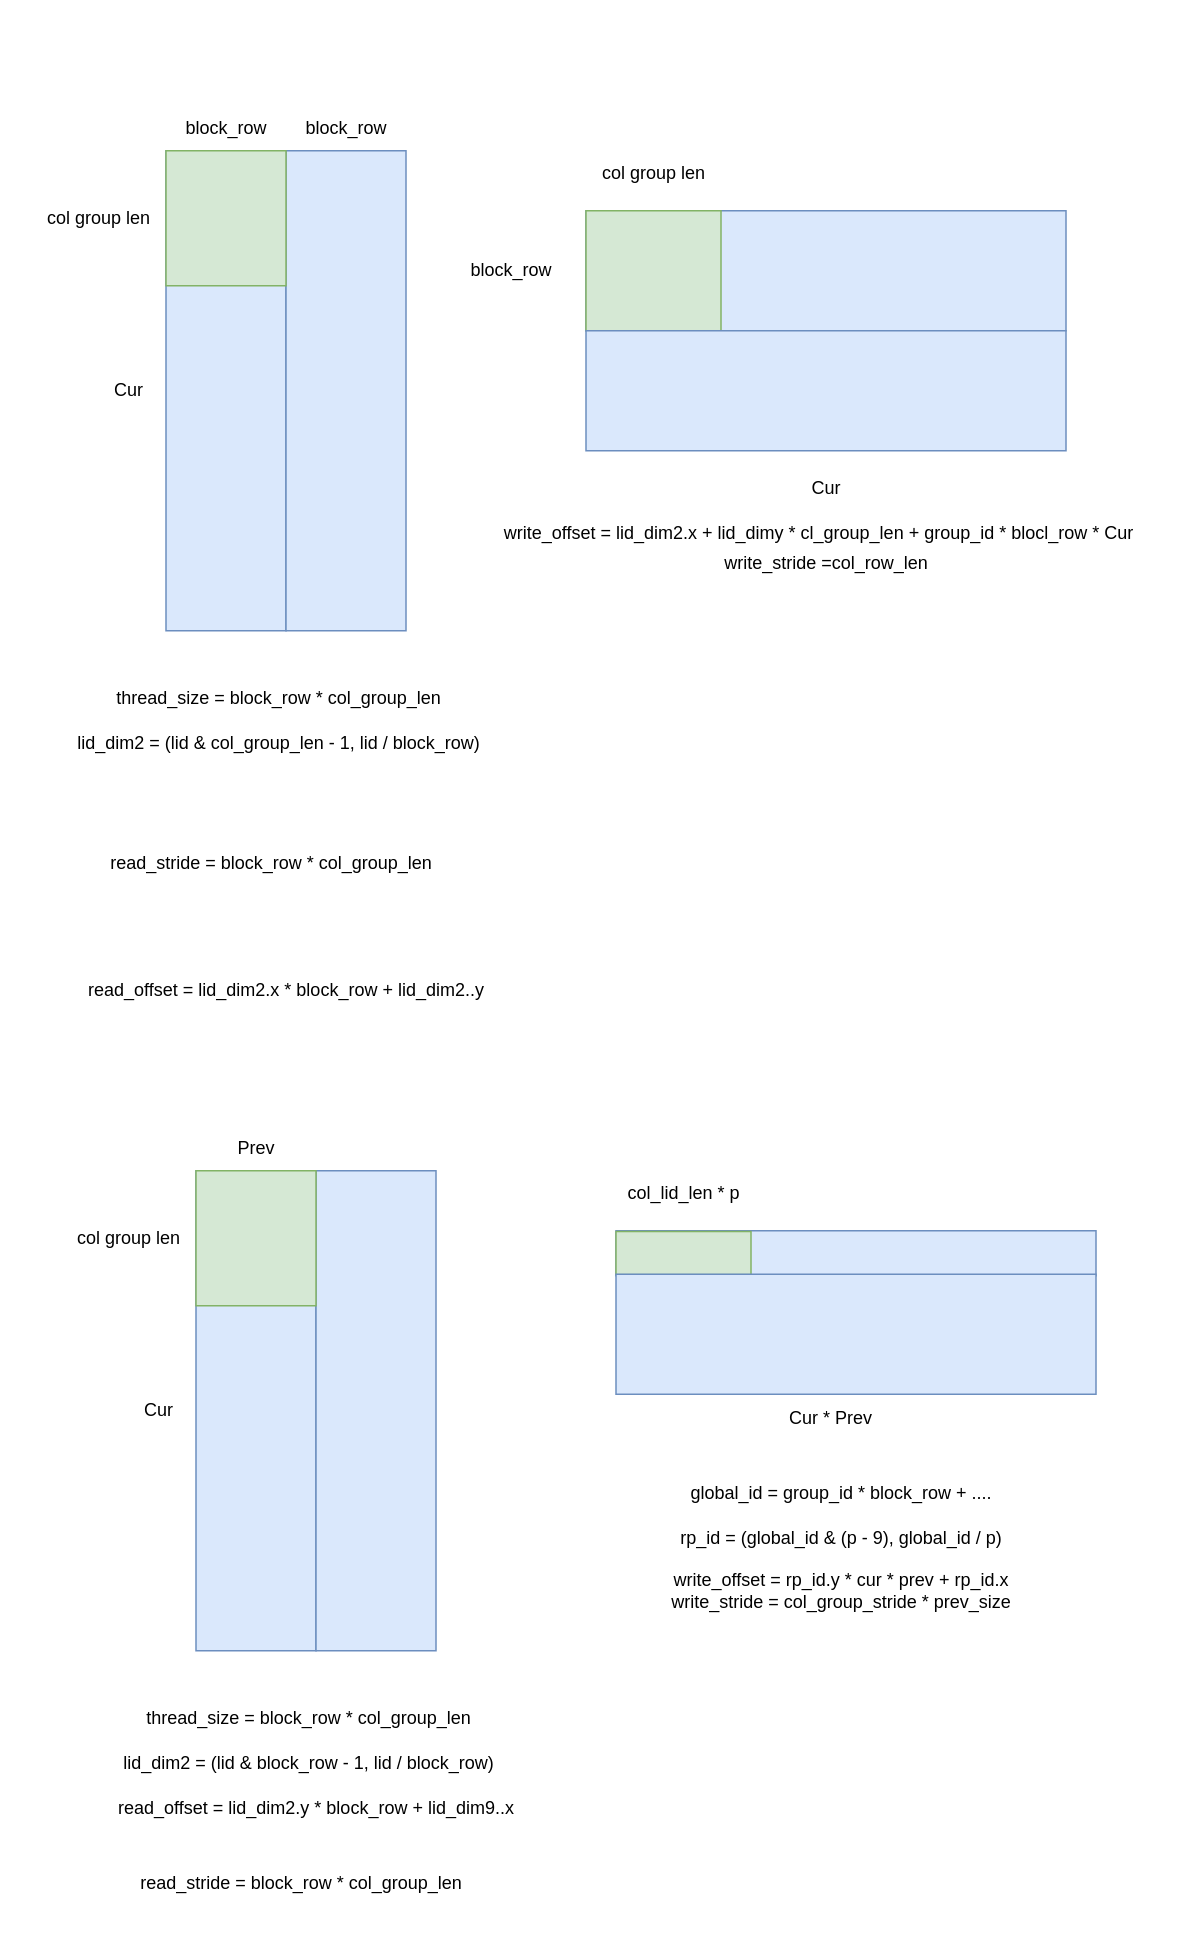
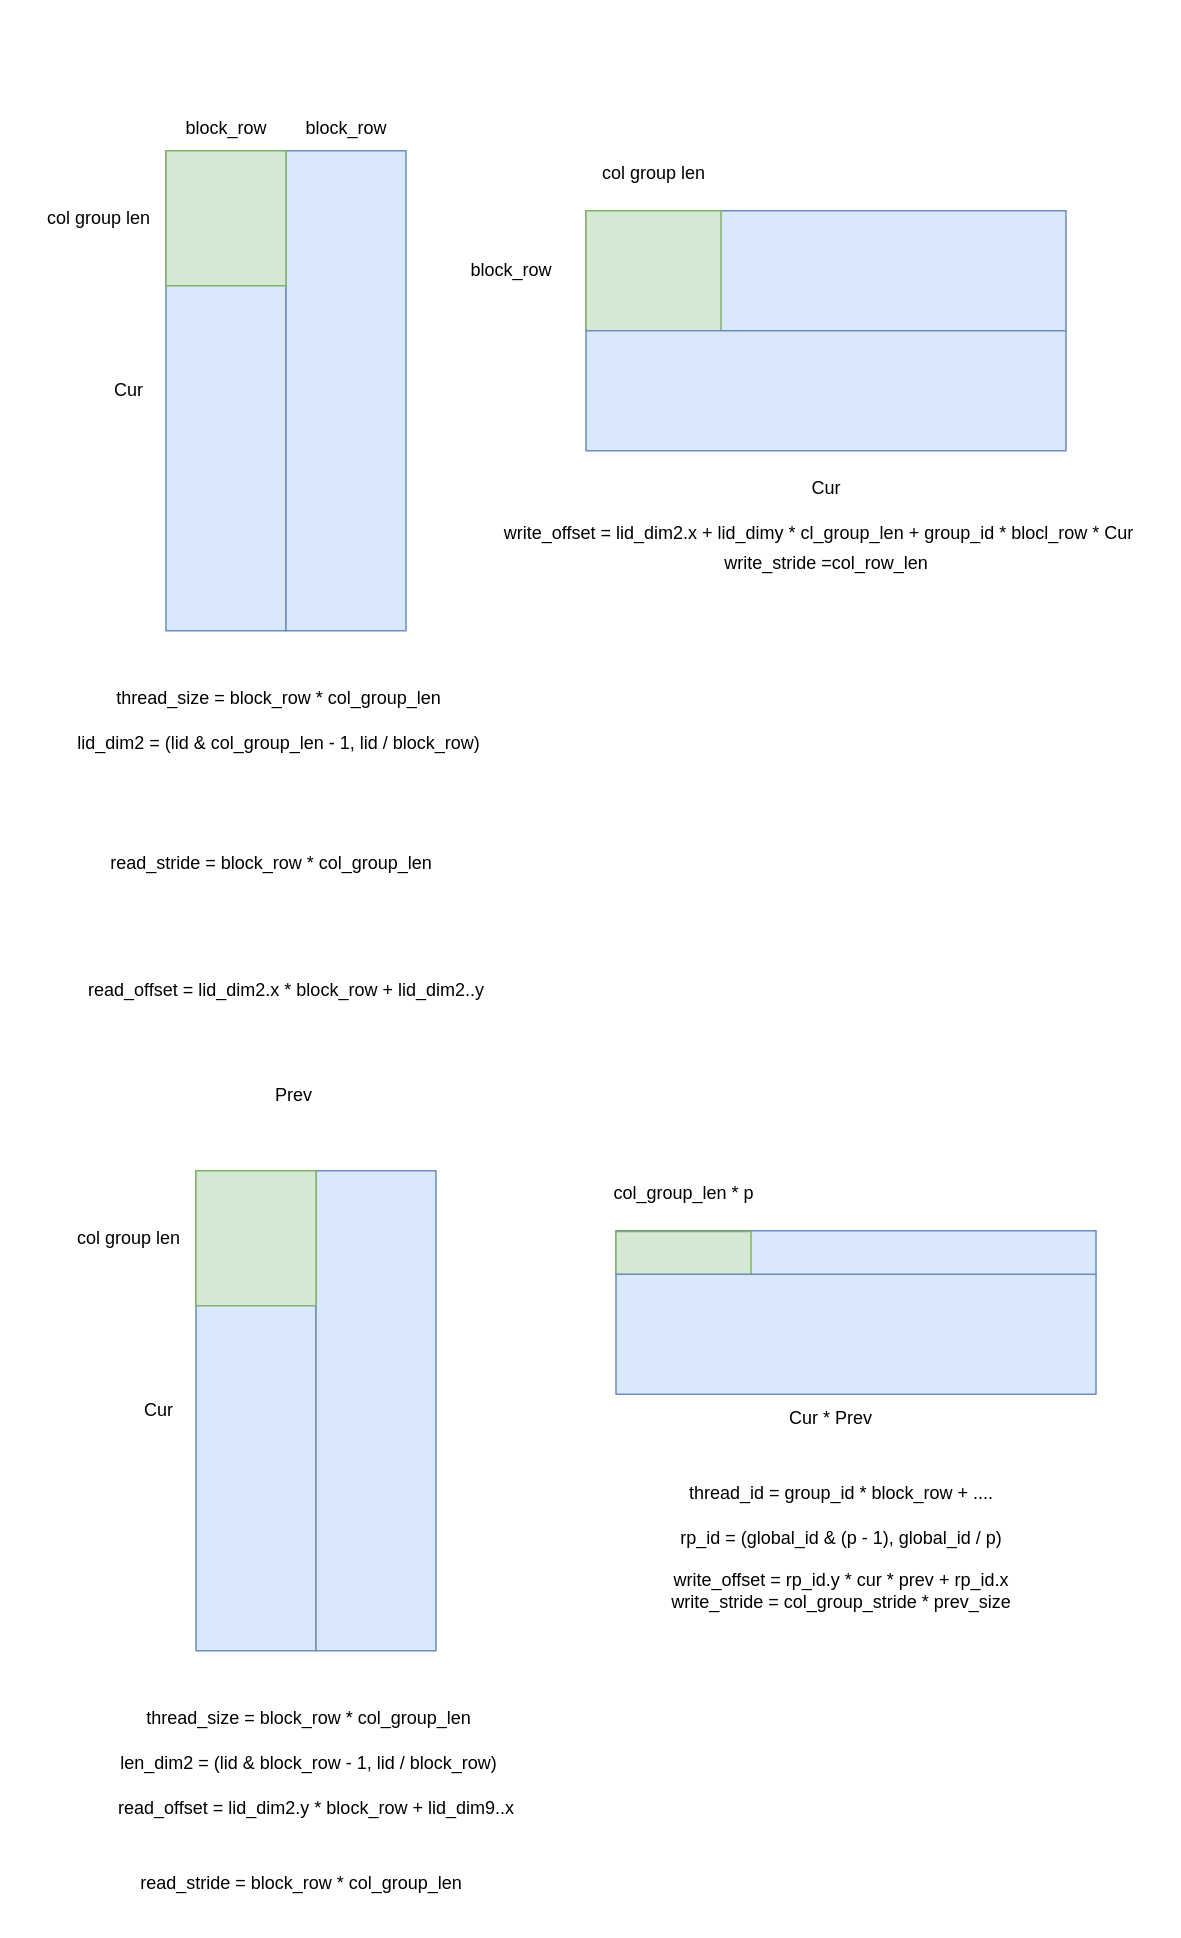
node "Prev": moved (256, 1148) -> (293, 1096)
node "col_lid_len * p": label "col_lid_len * p" -> "col_group_len * p"
node "global_id = group_id * block_row + ....": label "global_id = group_id * block_row + ...." -> "thread_id = group_id * block_row + ...."
node "rp_id = (global_id & (p - 9), global_id / p)": label "rp_id = (global_id & (p - 9), global_id / p)" -> "rp_id = (global_id & (p - 1), global_id / p)"
node "lid_dim2 = (lid & block_row - 1, lid / block_row)": label "lid_dim2 = (lid & block_row - 1, lid / block_row)" -> "len_dim2 = (lid & block_row - 1, lid / block_row)"
